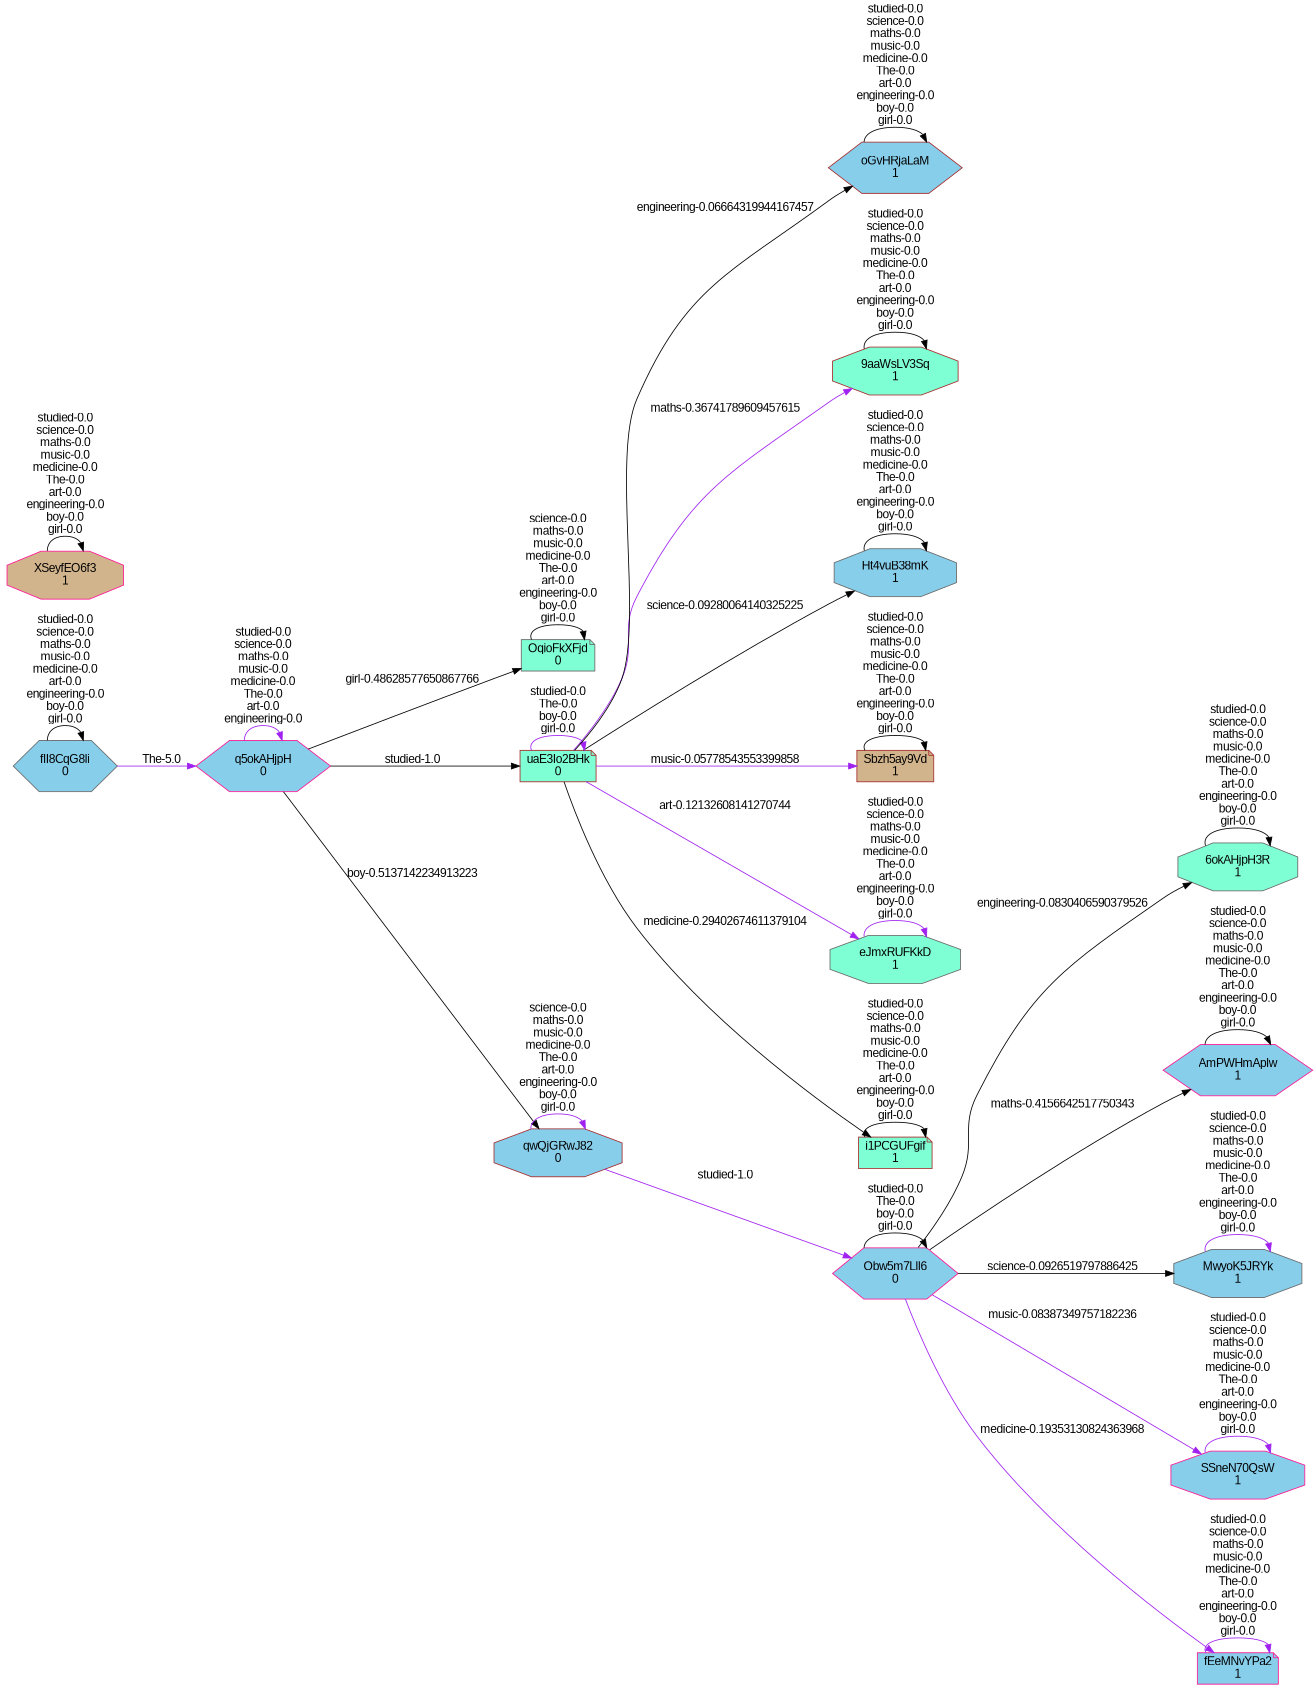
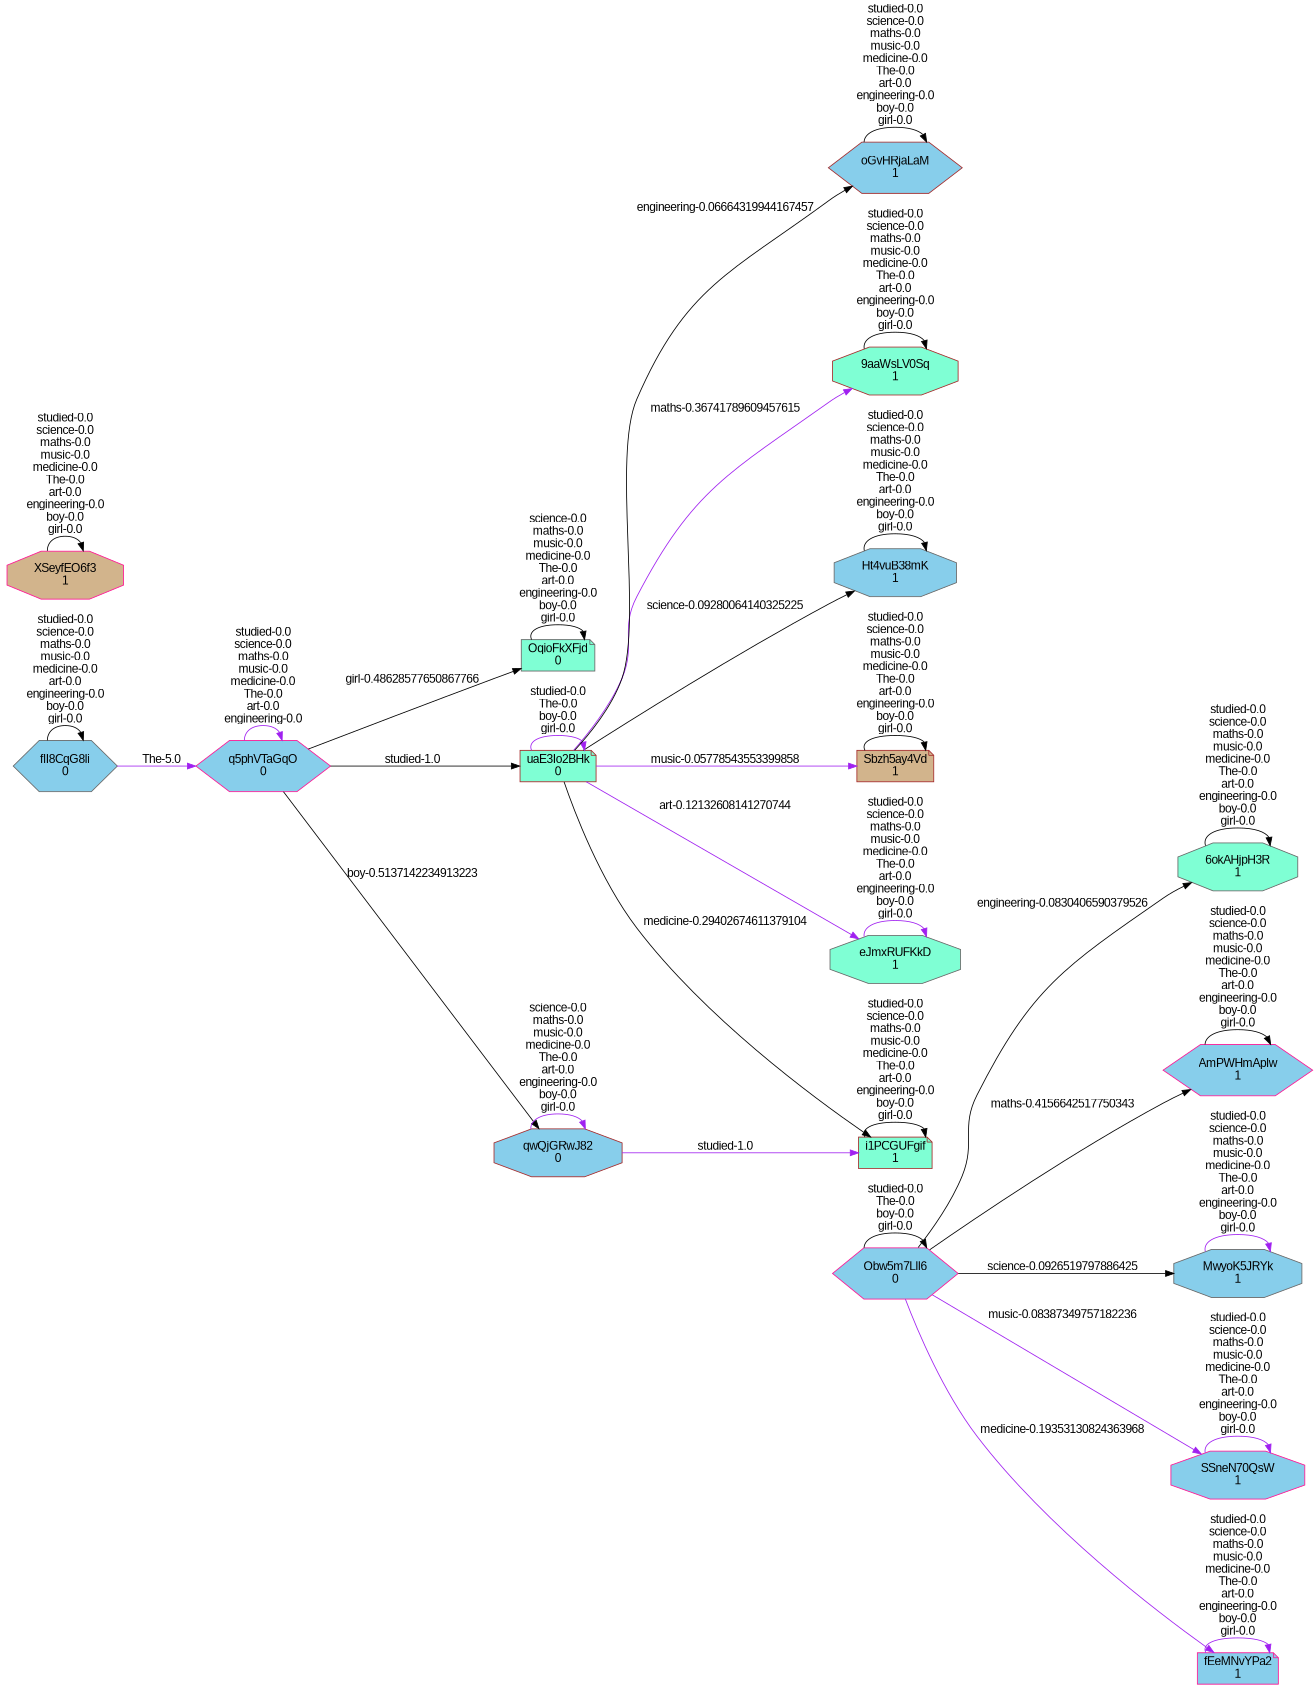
node "9aaWsLV3Sq 1": label "9aaWsLV3Sq 1" -> "9aaWsLV0Sq 1"
node "q5okAHjpH 0": label "q5okAHjpH 0" -> "q5phVTaGqO 0"
node "Sbzh5ay9Vd 1": label "Sbzh5ay9Vd 1" -> "Sbzh5ay4Vd 1"
edge "qwQjGRwJ82 0" -> "Obw5m7Lll6 0": now "qwQjGRwJ82 0" -> "i1PCGUFgif 1"
